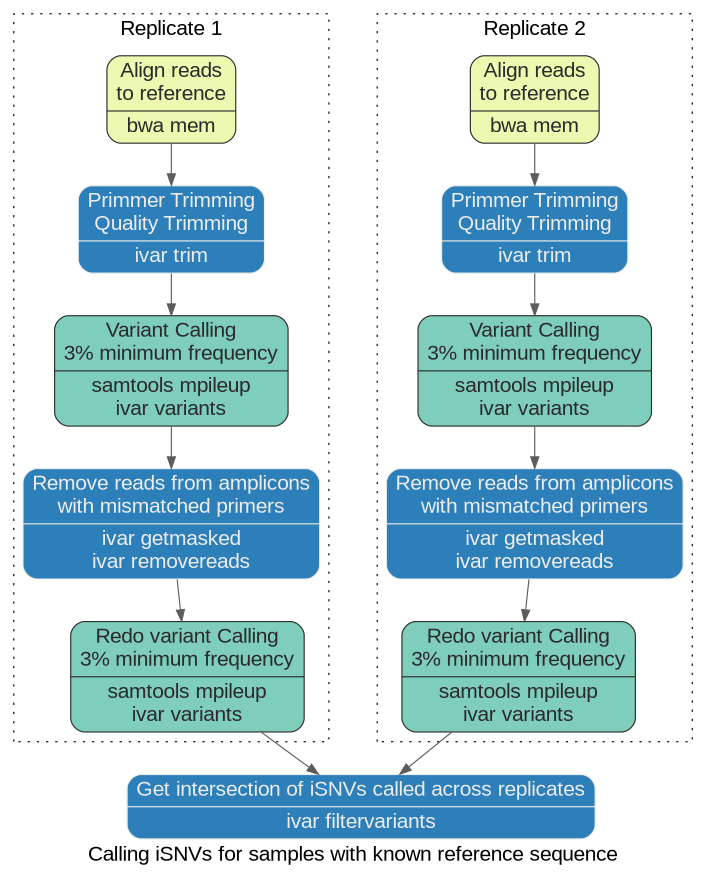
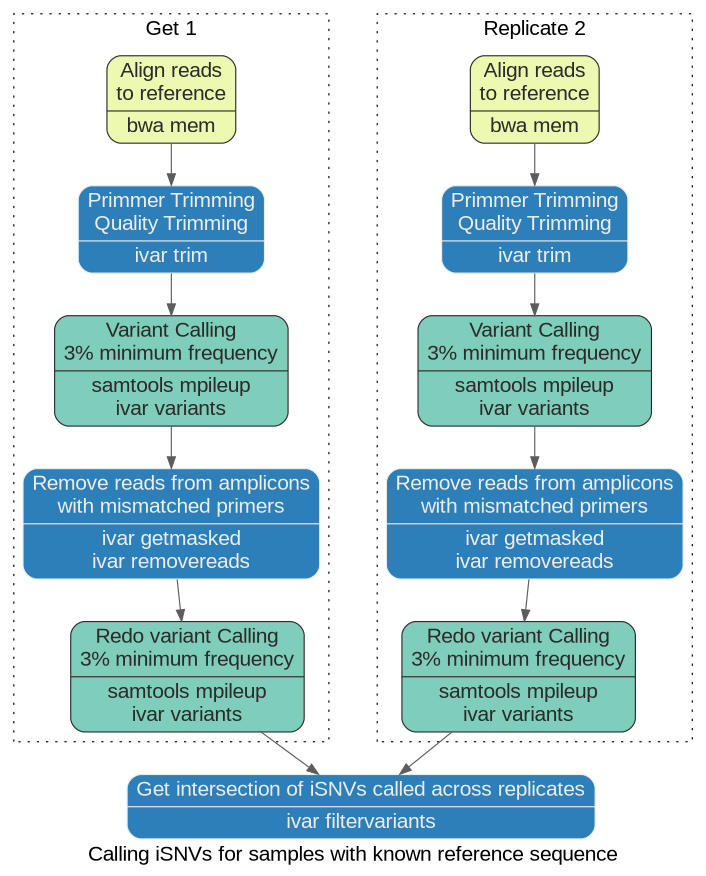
cluster "Replicate 1": label "Replicate 1" -> "Get 1"
